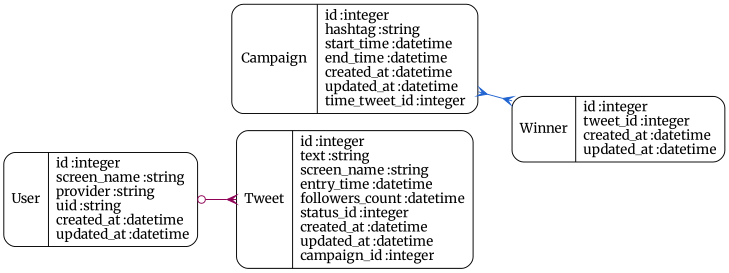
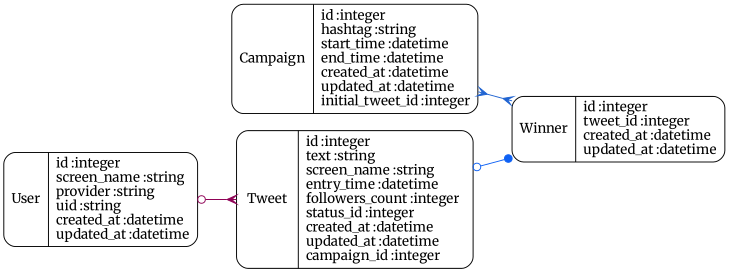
node "Campaign": text "time_tweet_id :integer" -> "initial_tweet_id :integer"
edge "Winner" -- "Tweet": added
node "Tweet": text "followers_count :datetime" -> "followers_count :integer"
